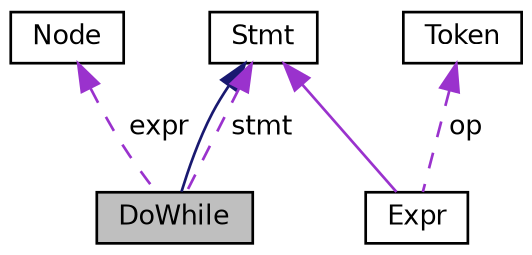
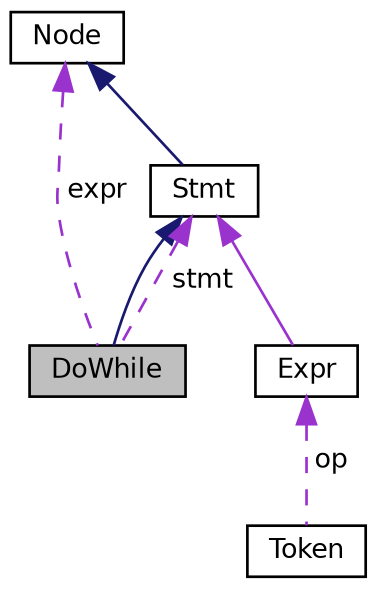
edge "Stmt" -> "Node": added
edge "Expr" -> "Token": reversed
